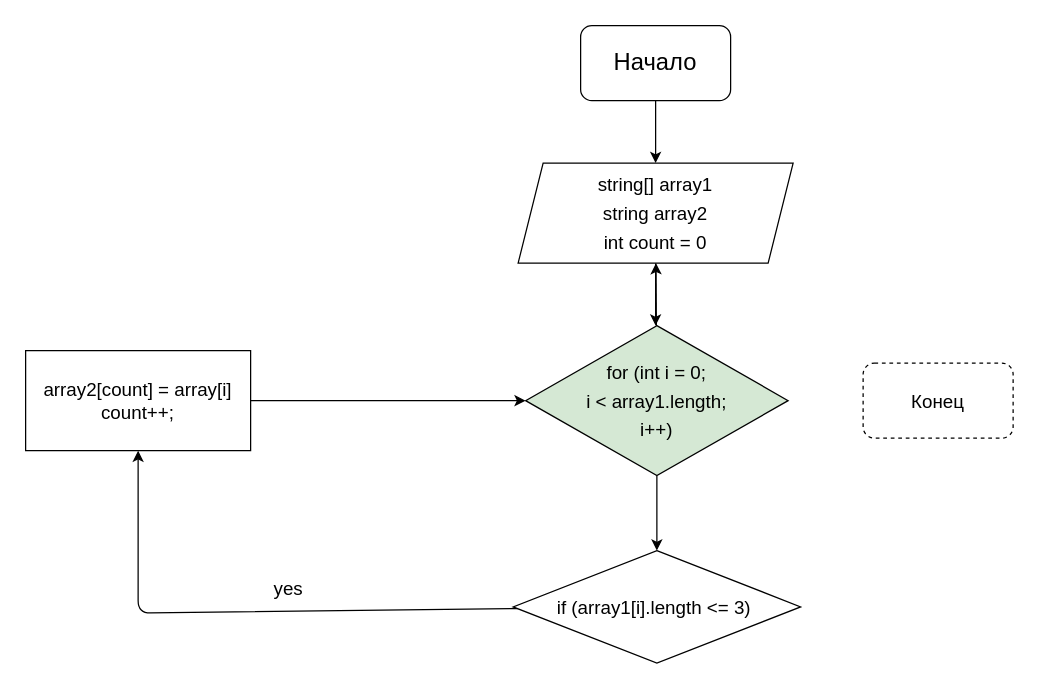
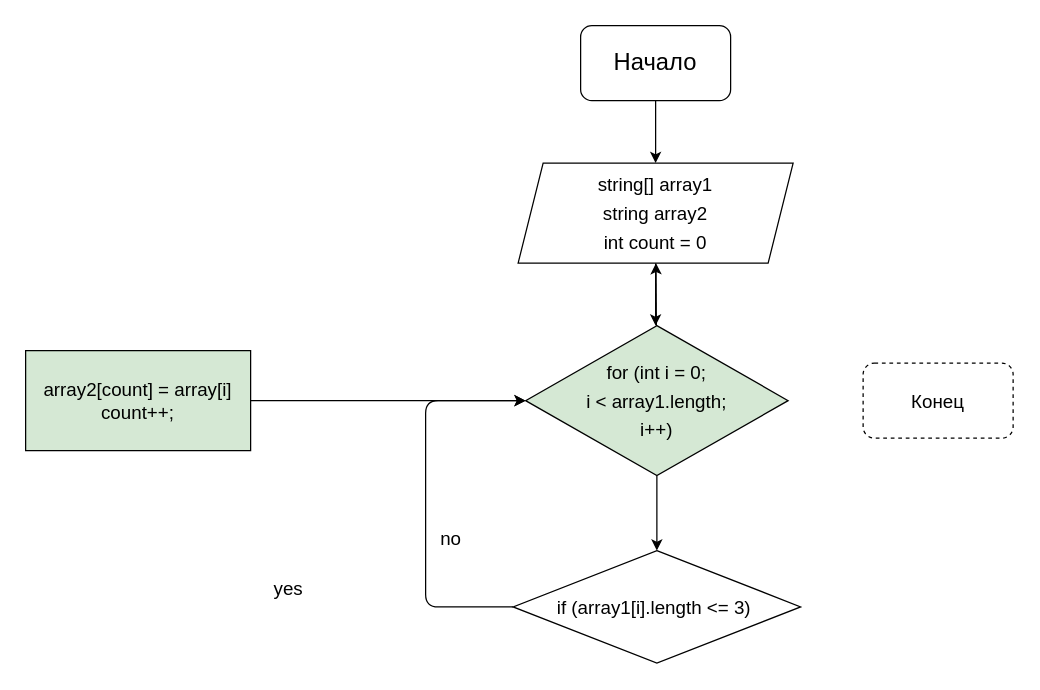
node "array2[count] = array[i] count++;": fillcolor #ffffff -> #d5e8d4
edge "if (array1[i].length <= 3)" -> "for (int i = 0; i < array1.length; i++)": added
node "no": added
edge "if (array1[i].length <= 3)" -> "array2[count] = array[i] count++;": removed
